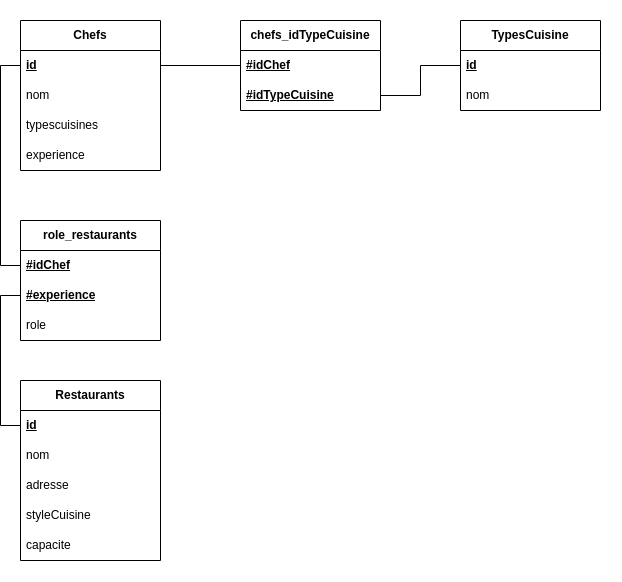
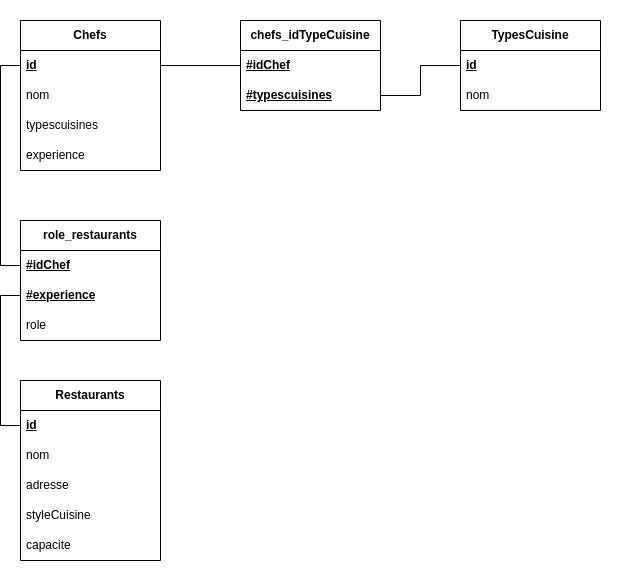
node "#idTypeCuisine": label "#idTypeCuisine" -> "#typescuisines"
